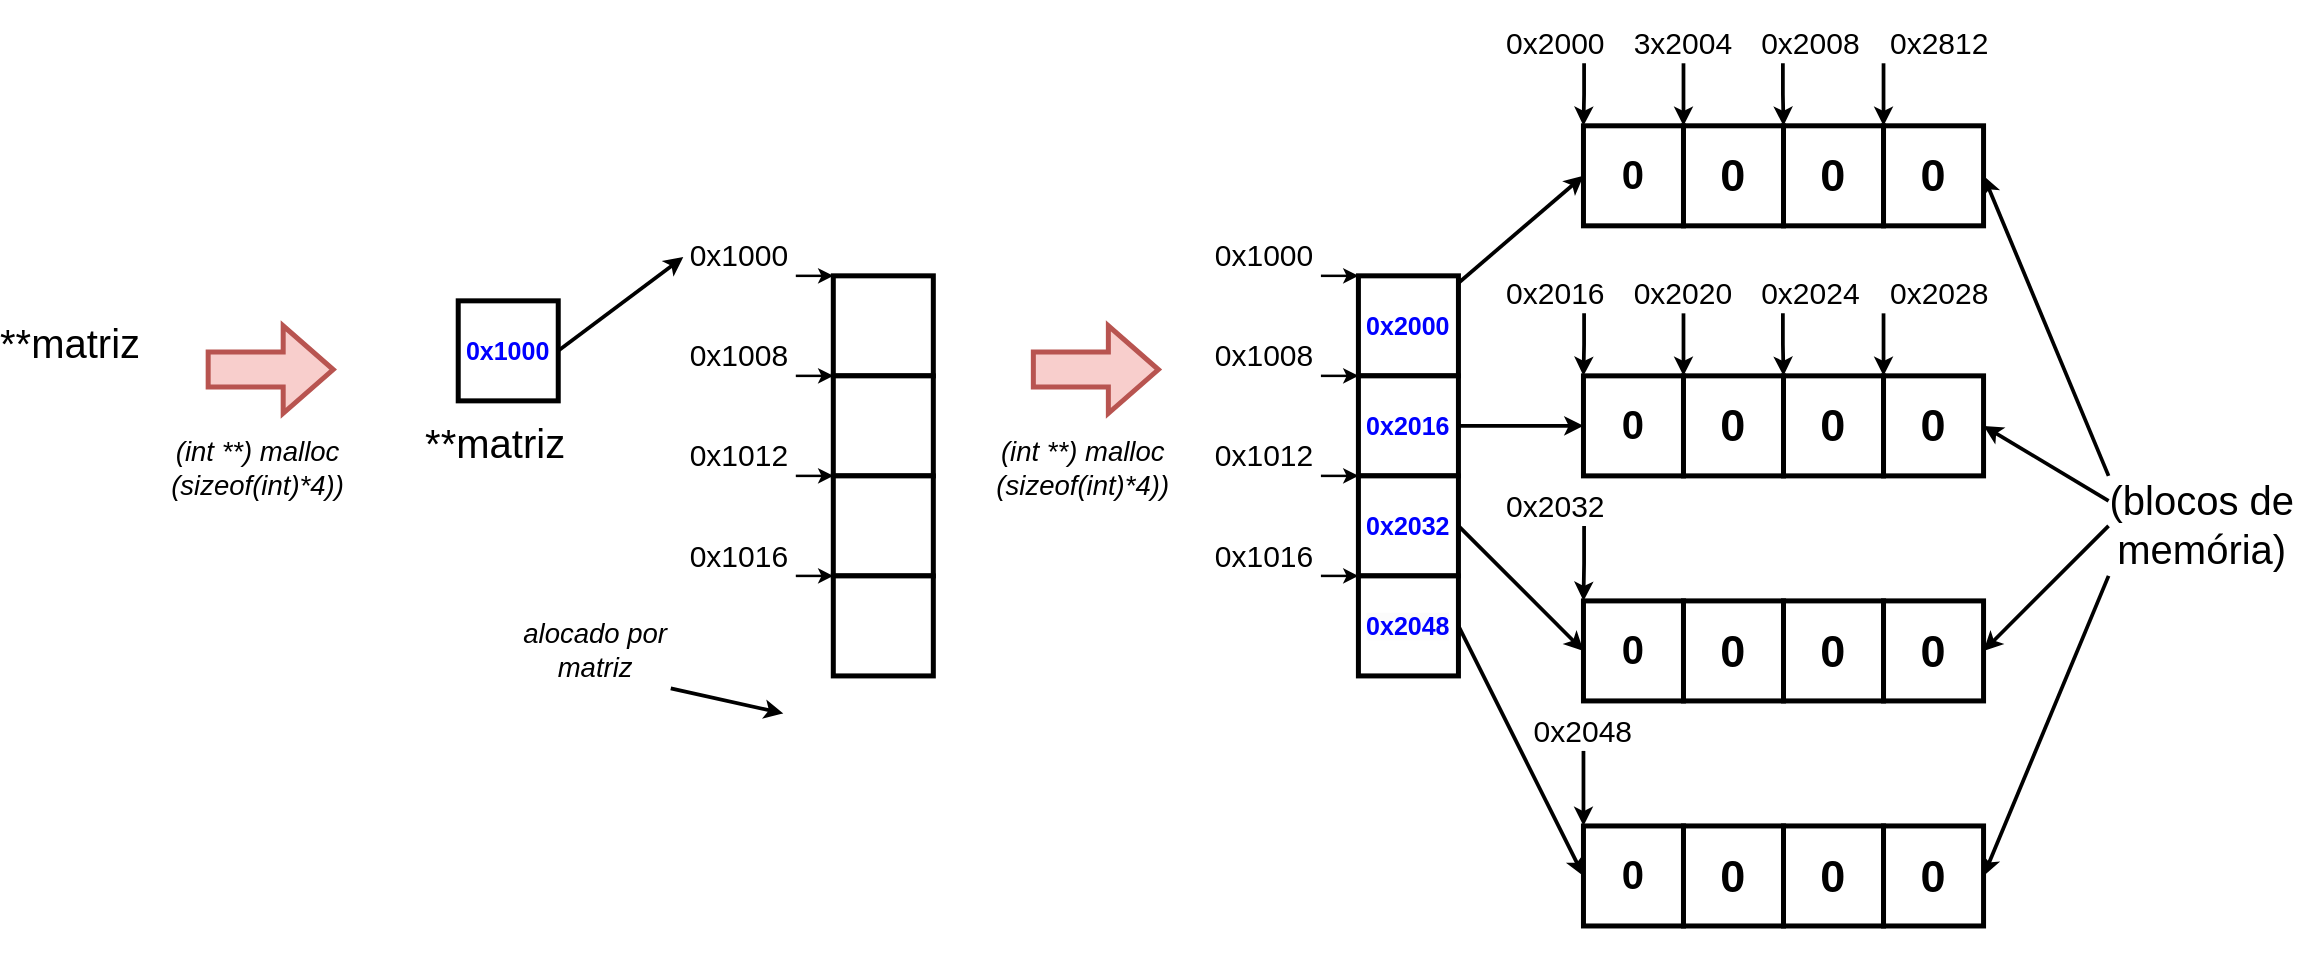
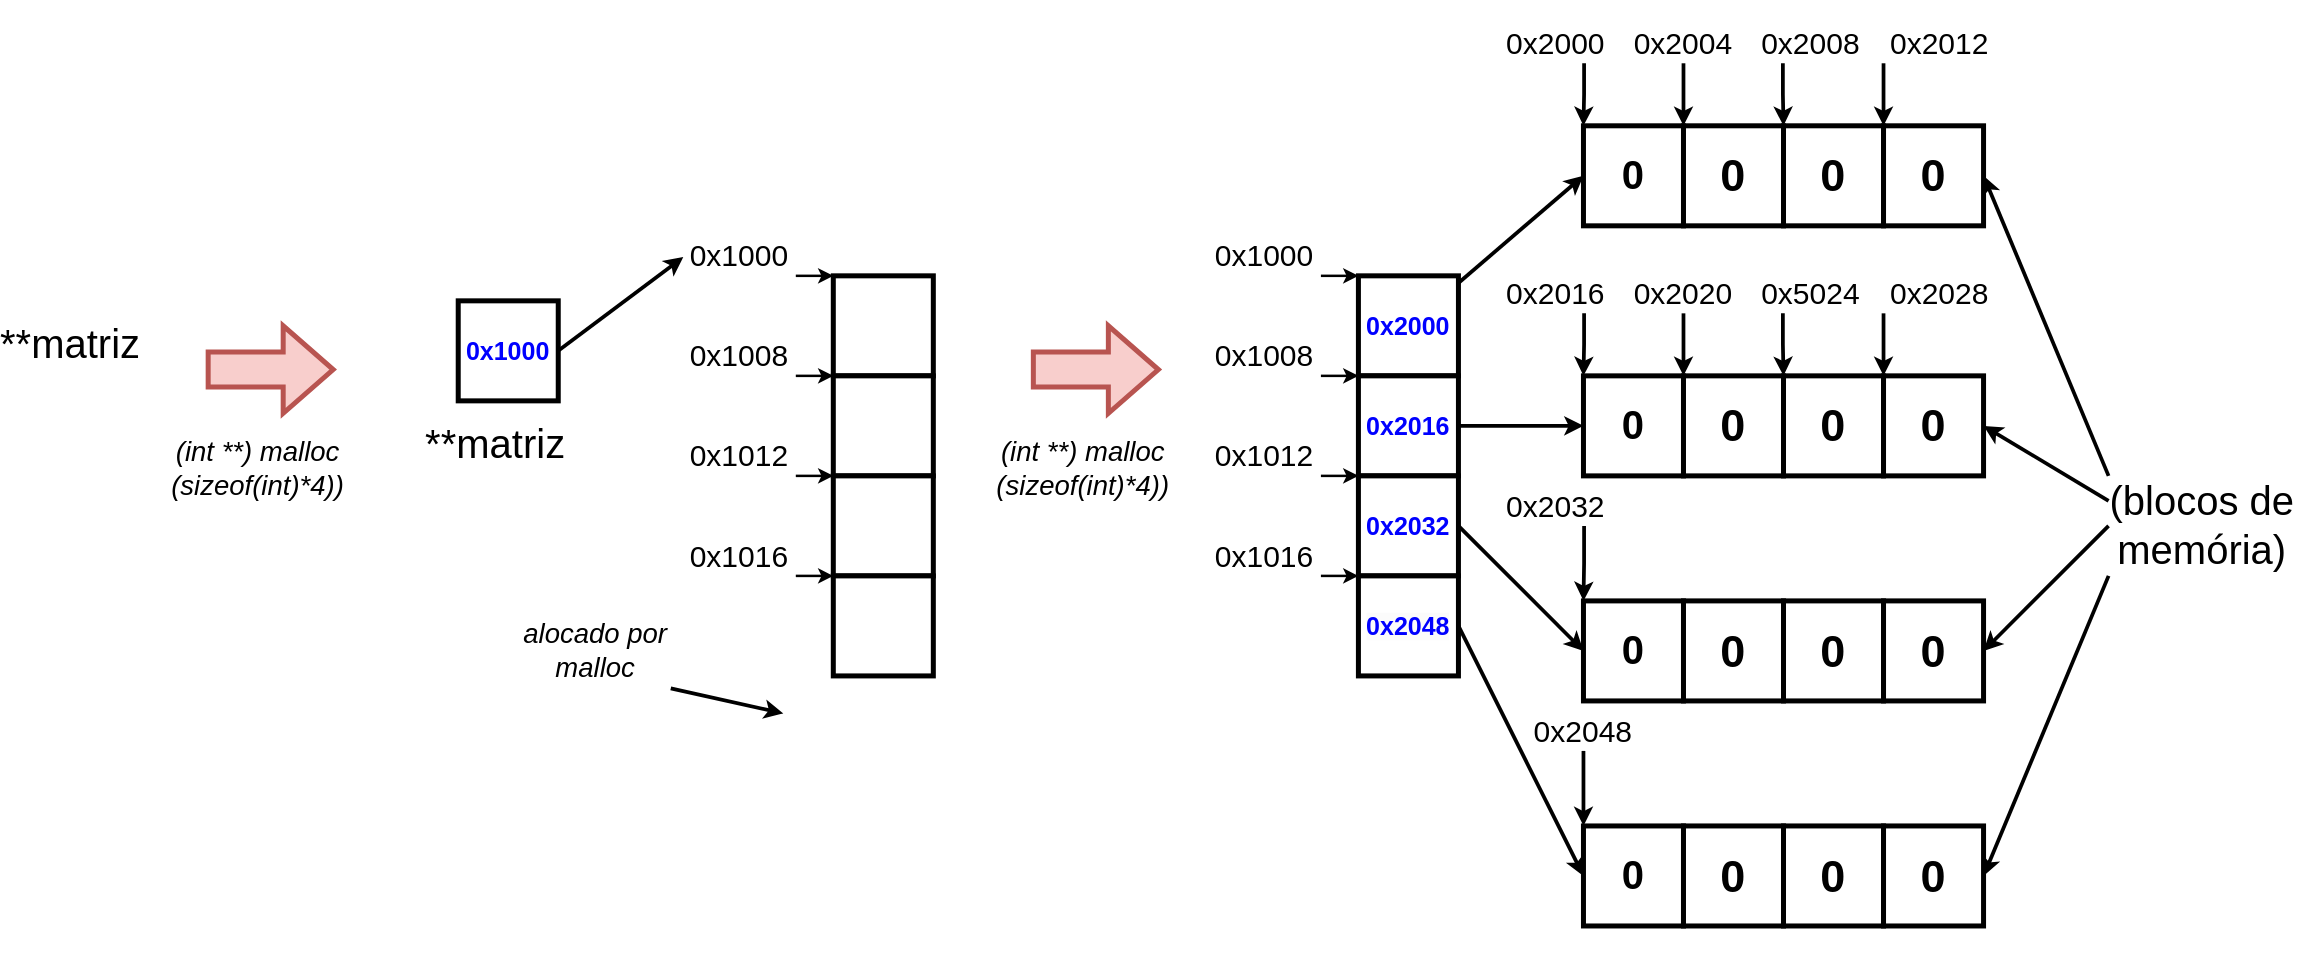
node "3x2004": label "3x2004" -> "0x2004"
node "0x2812": label "0x2812" -> "0x2012"
node "0x2024": label "0x2024" -> "0x5024"
node "alocado por matriz": label "alocado por matriz" -> "alocado por malloc"
